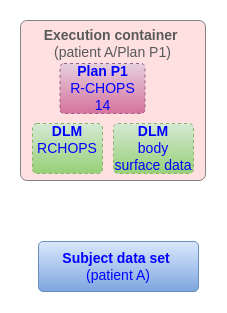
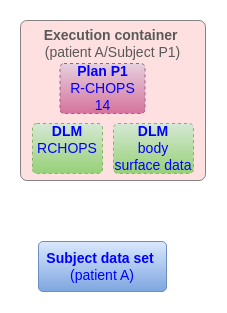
node "Execution container (patient A/Plan P1)": label "Execution container (patient A/Plan P1)" -> "Execution container (patient A/Subject P1)"
node "Subject data set (patient A)": size 160x50 -> 128x50
